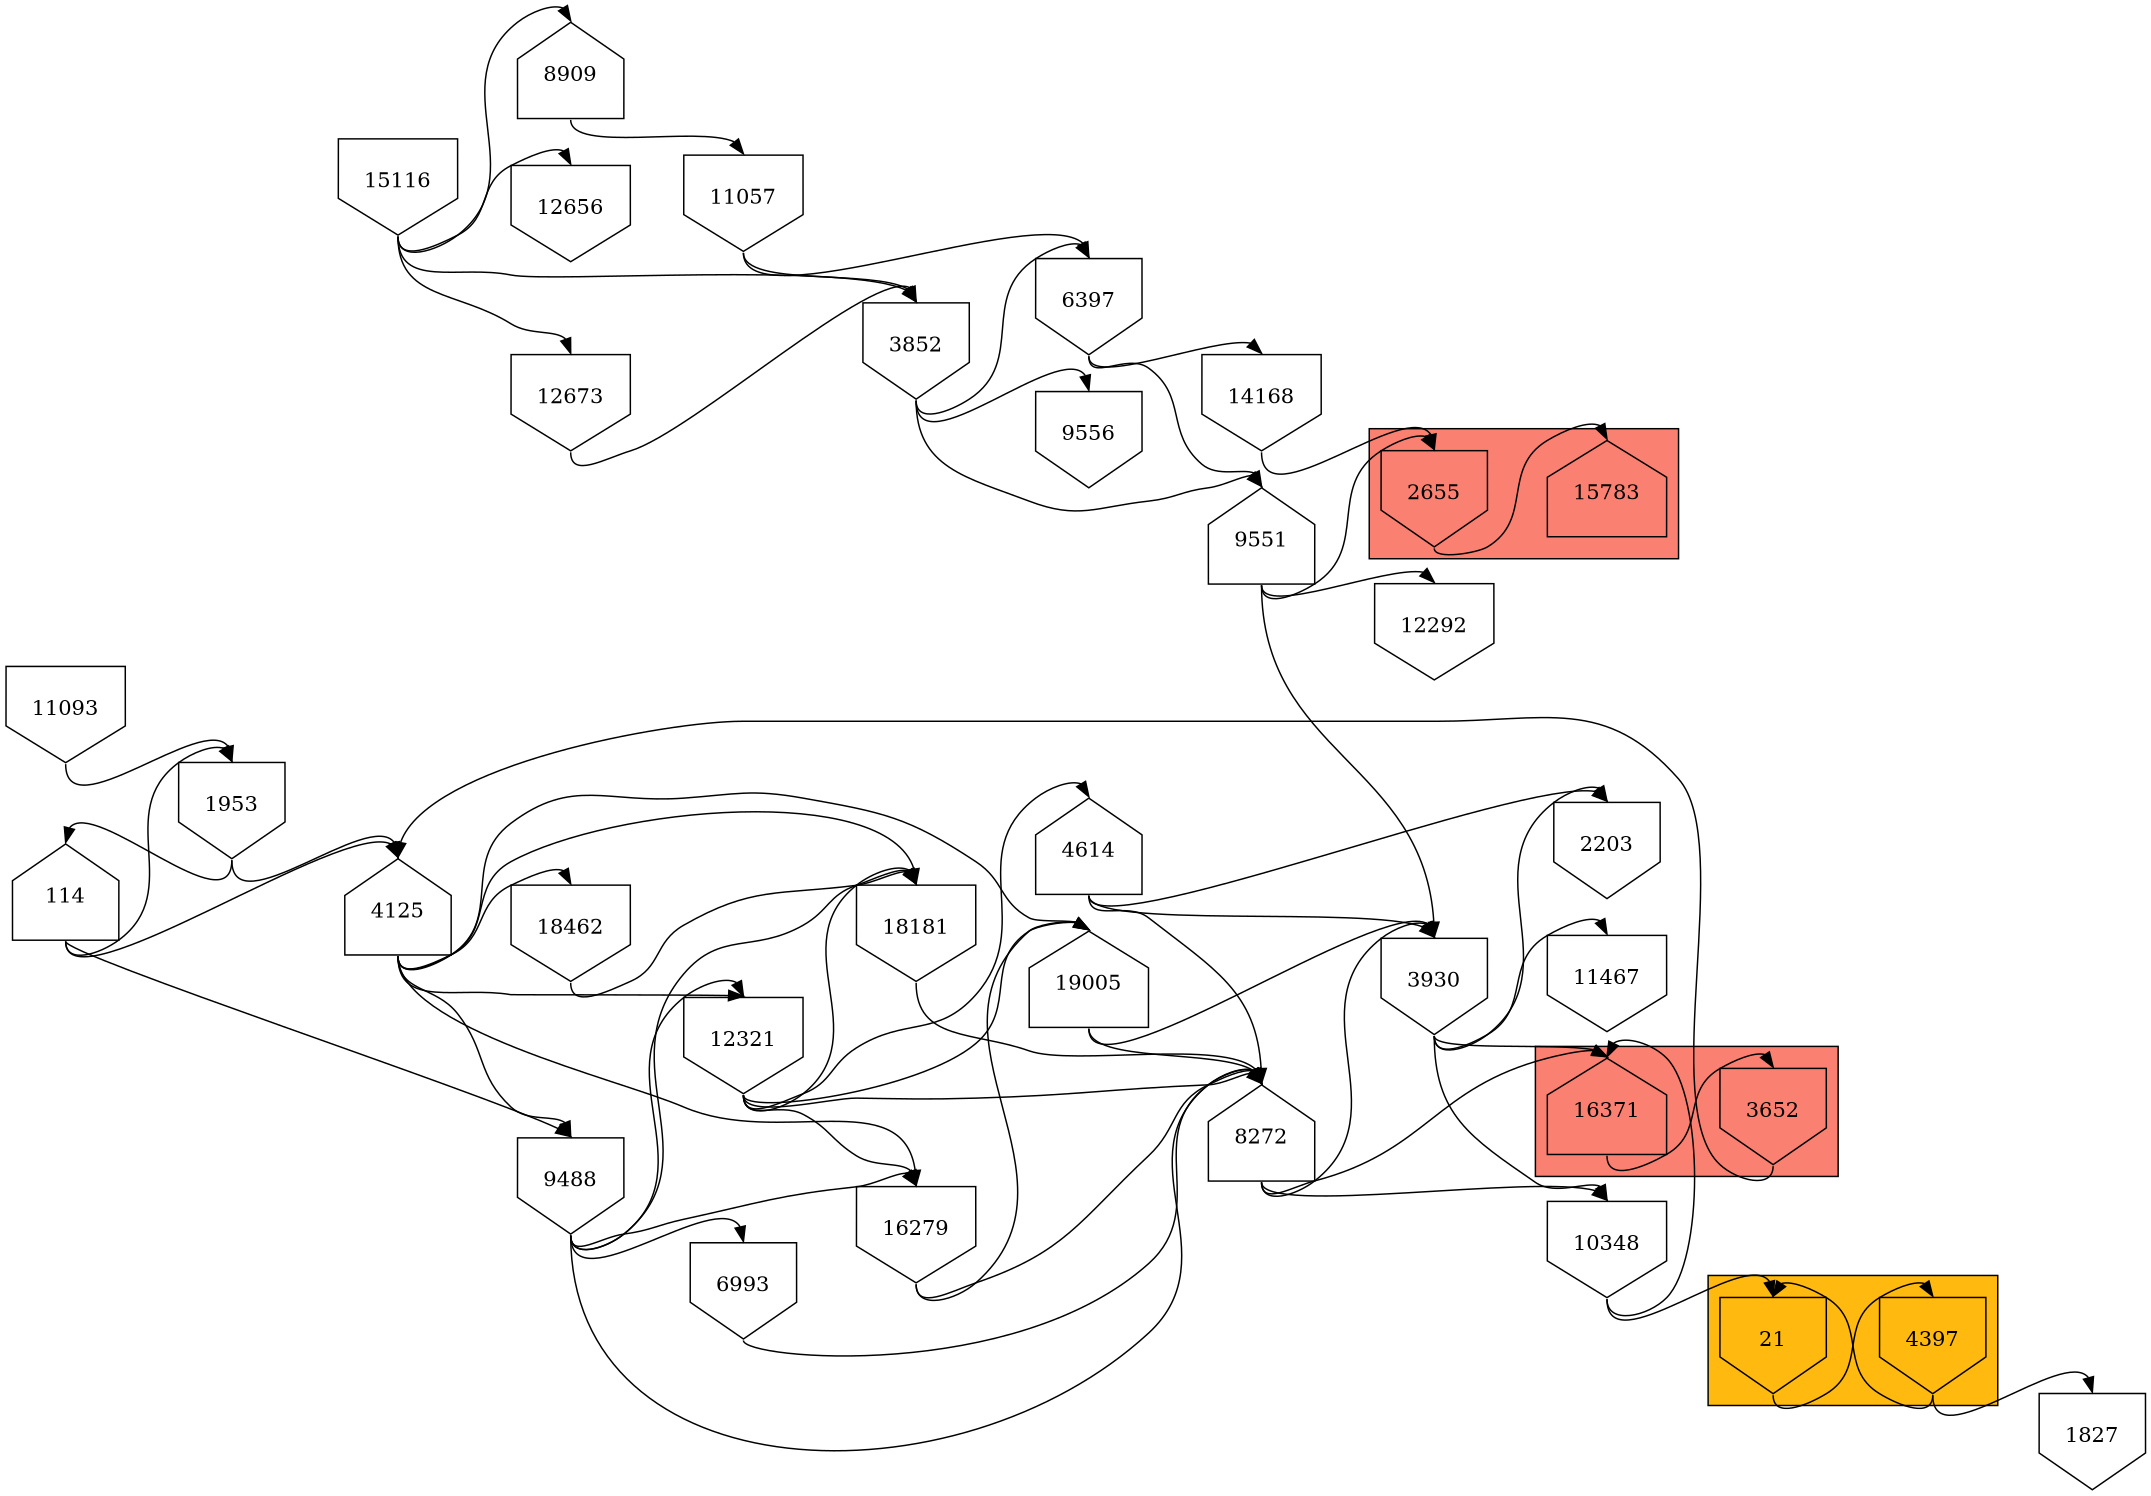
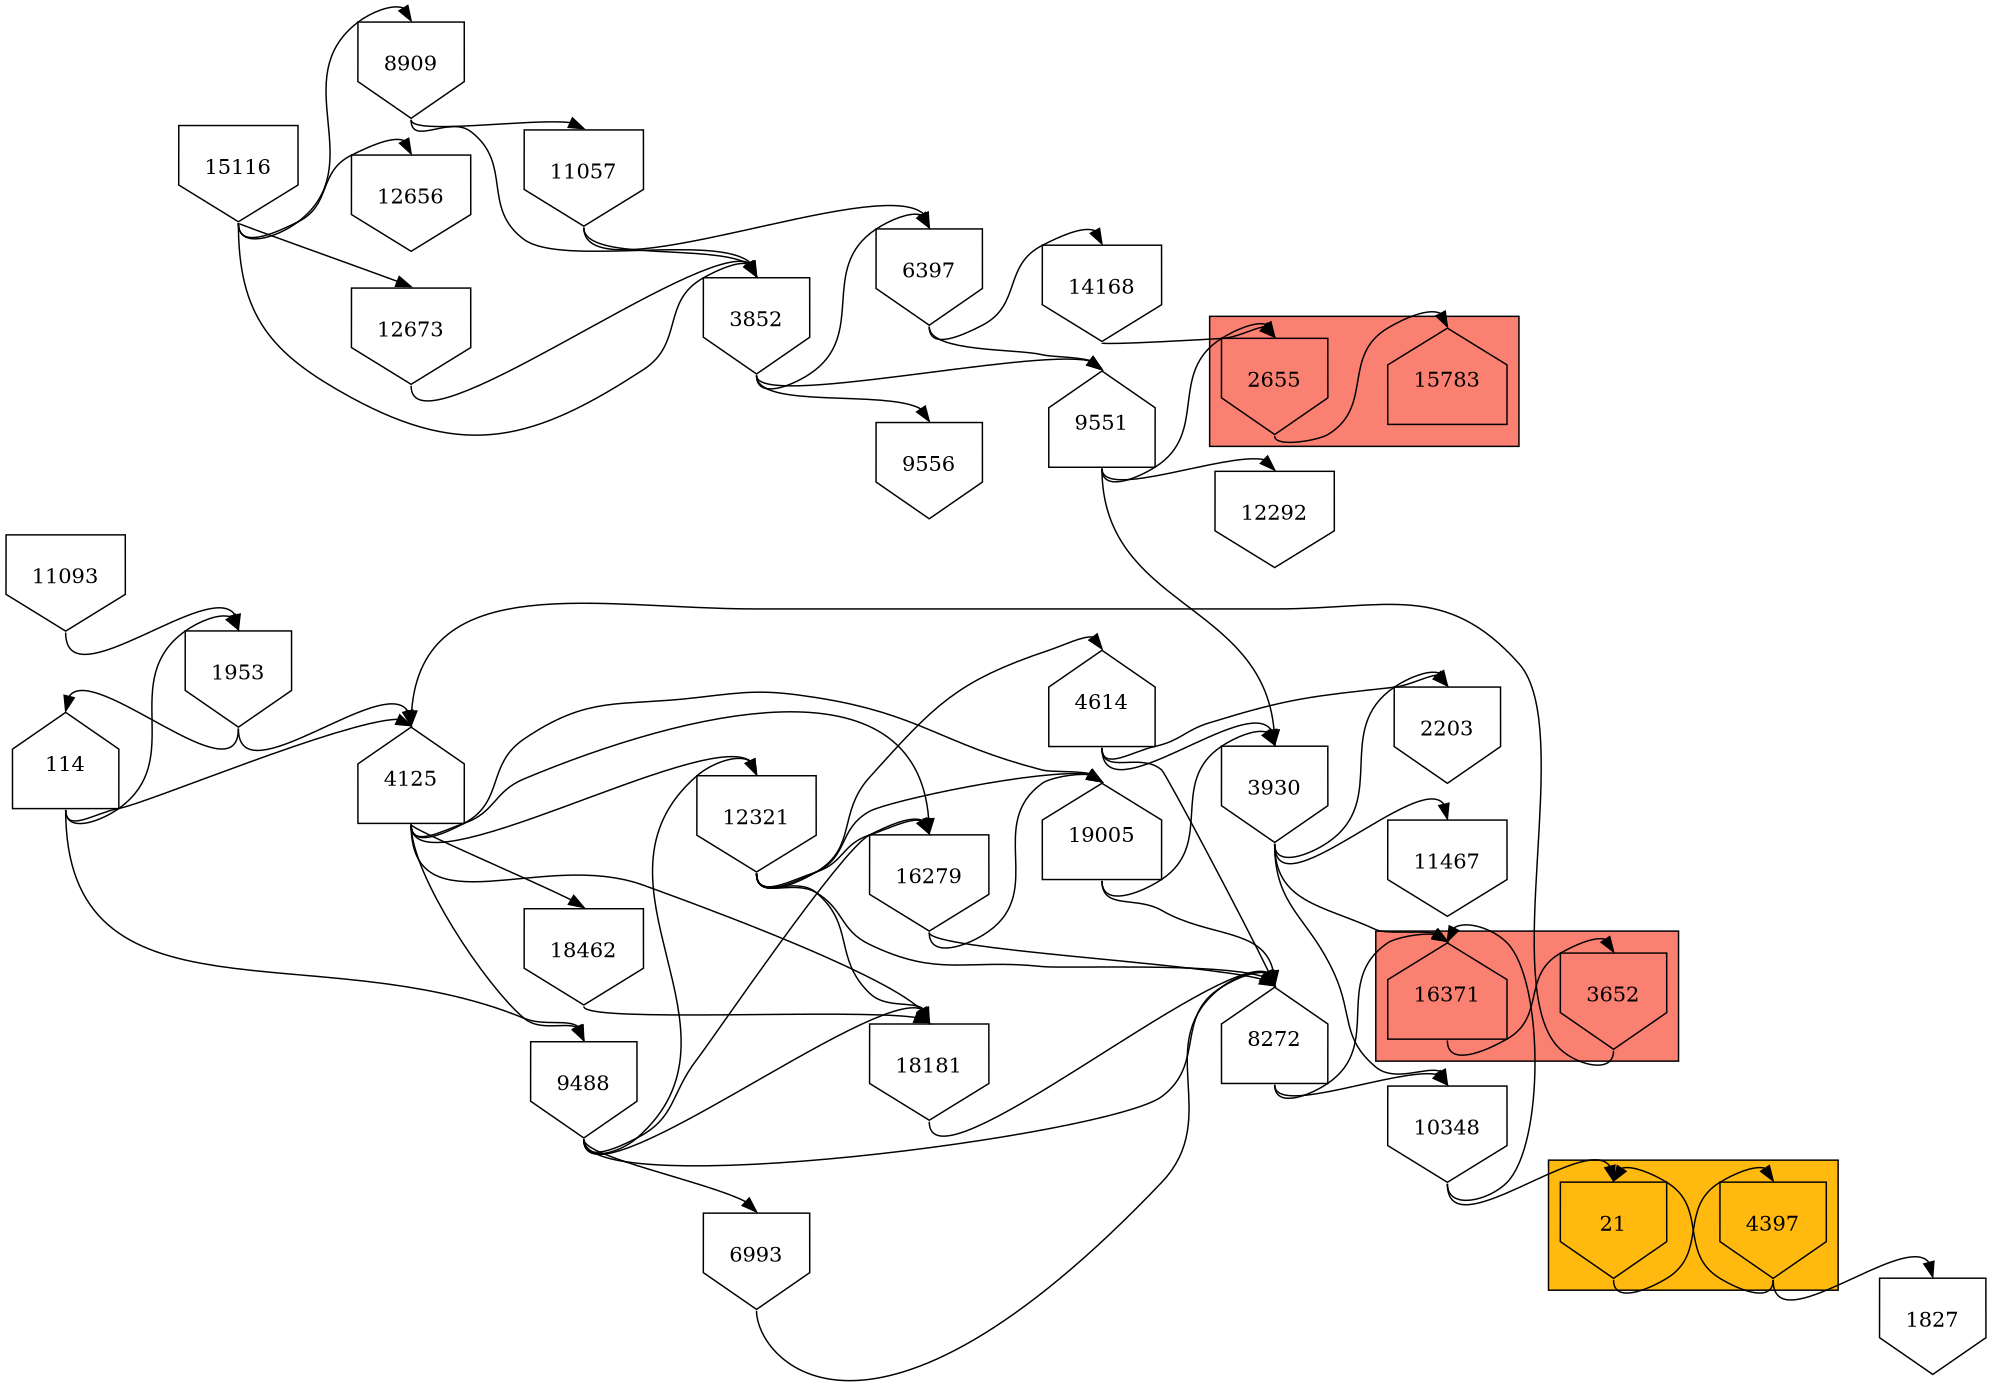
node "8909": shape house -> invhouse
edge "8909" -> "3852": added
edge "8272" -> "3930": removed
